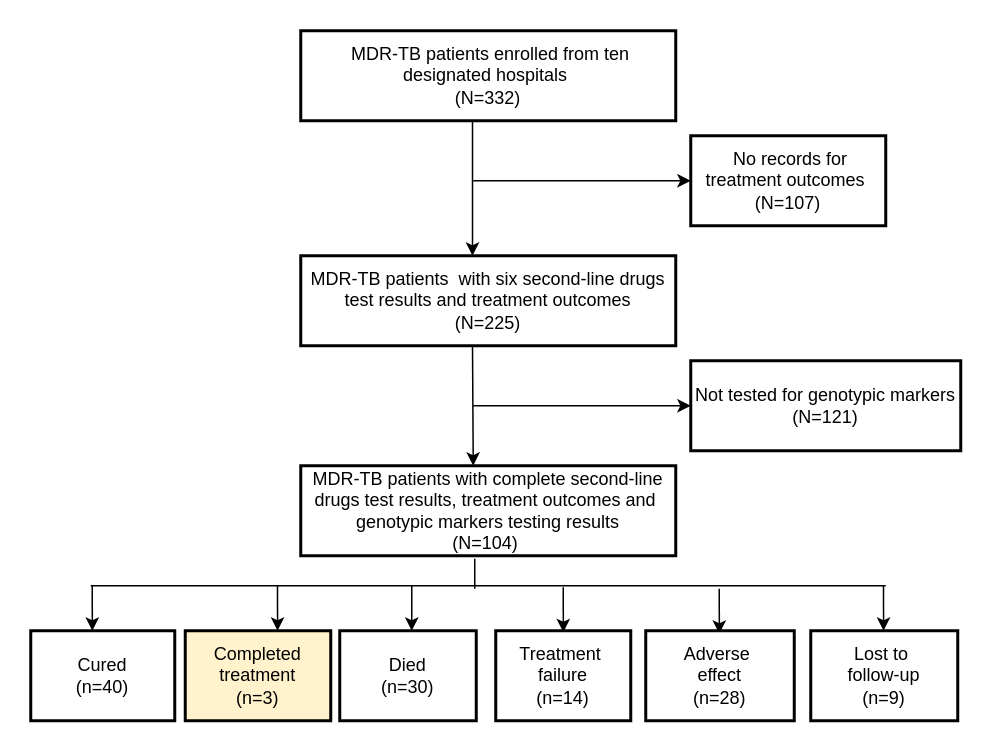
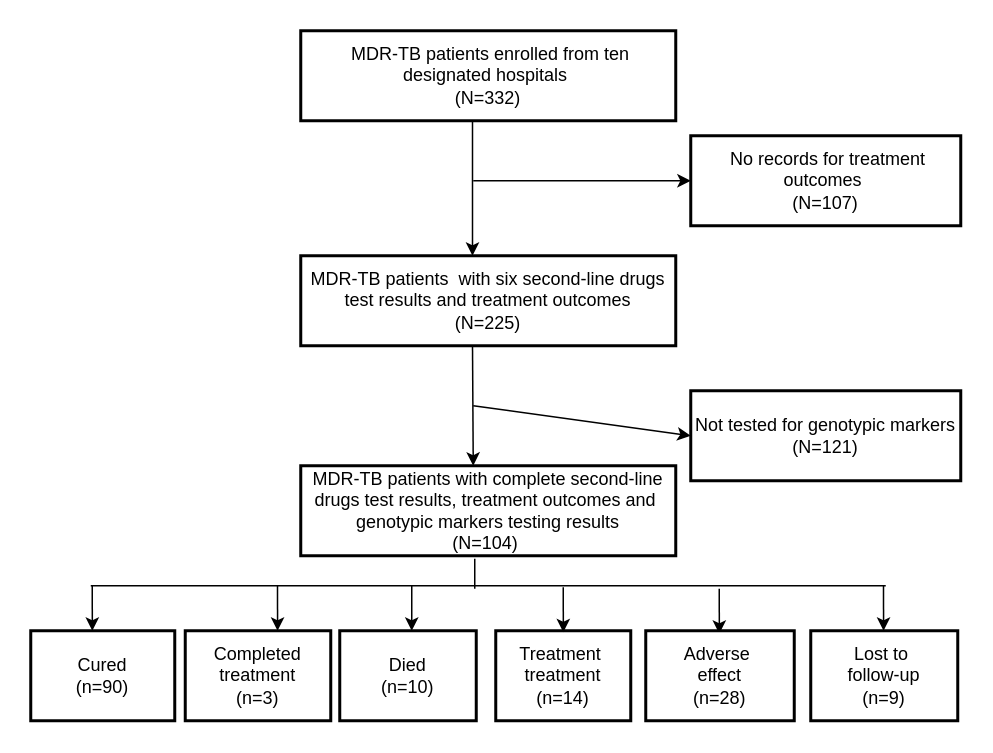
node "No records for treatment outcomes (N=107)": size 195x90 -> 270x90
node "Not tested for genotypic markers (N=121)": moved (826, 406) -> (826, 436)
node "Cured (n=40)": label "Cured (n=40)" -> "Cured (n=90)"
node "Completed treatment (n=3)": fillcolor #fff2cc -> #ffffff
node "Died (n=30)": label "Died (n=30)" -> "Died (n=10)"
node "Treatment failure (n=14)": label "Treatment failure (n=14)" -> "Treatment treatment (n=14)"
